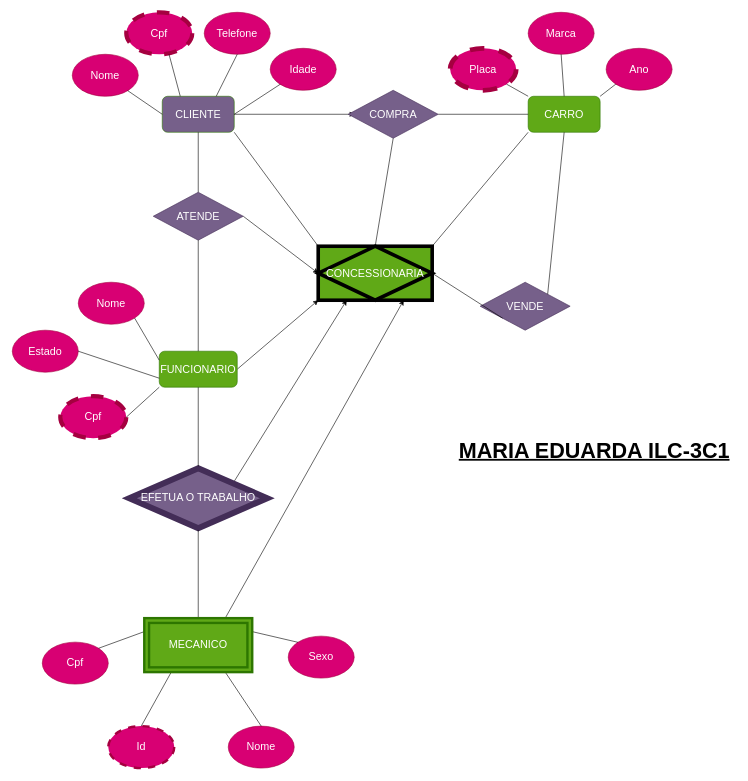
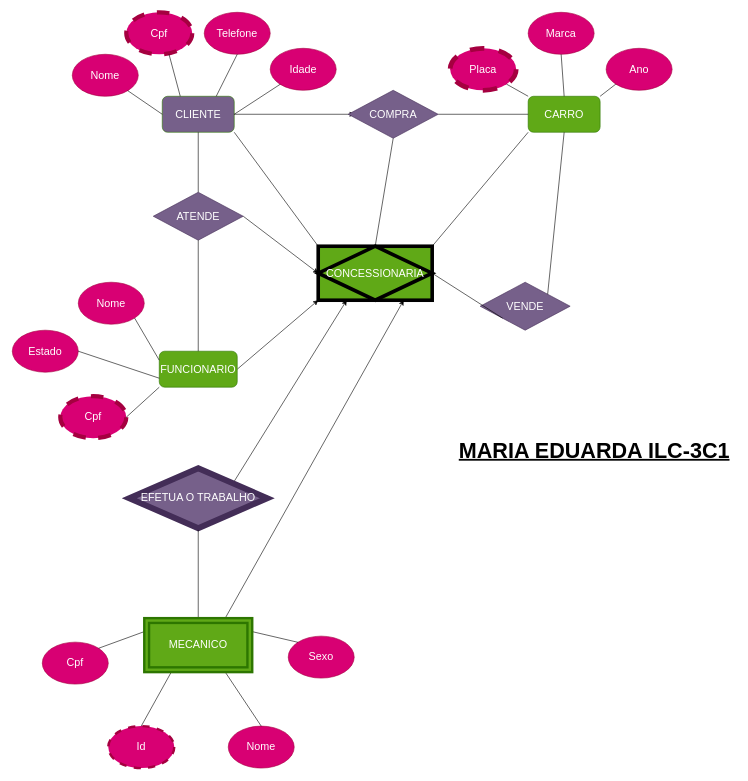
edge "FUNCIONARIO" -- "EFETUA O TRABALHO": removed
